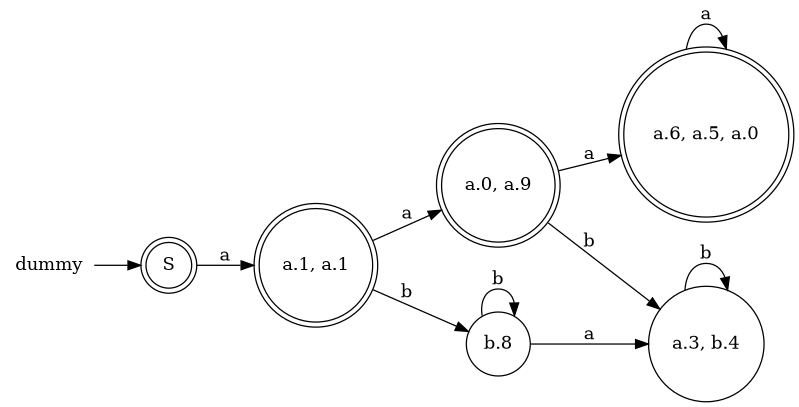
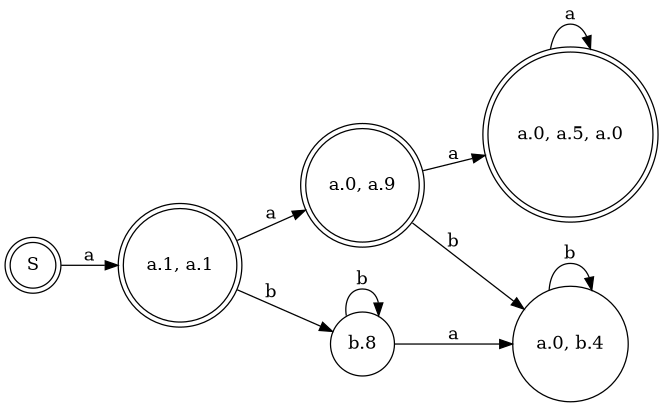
node "a.6, a.5, a.0": label "a.6, a.5, a.0" -> "a.0, a.5, a.0"
node "dummy": removed
node "a.3, b.4": label "a.3, b.4" -> "a.0, b.4"
